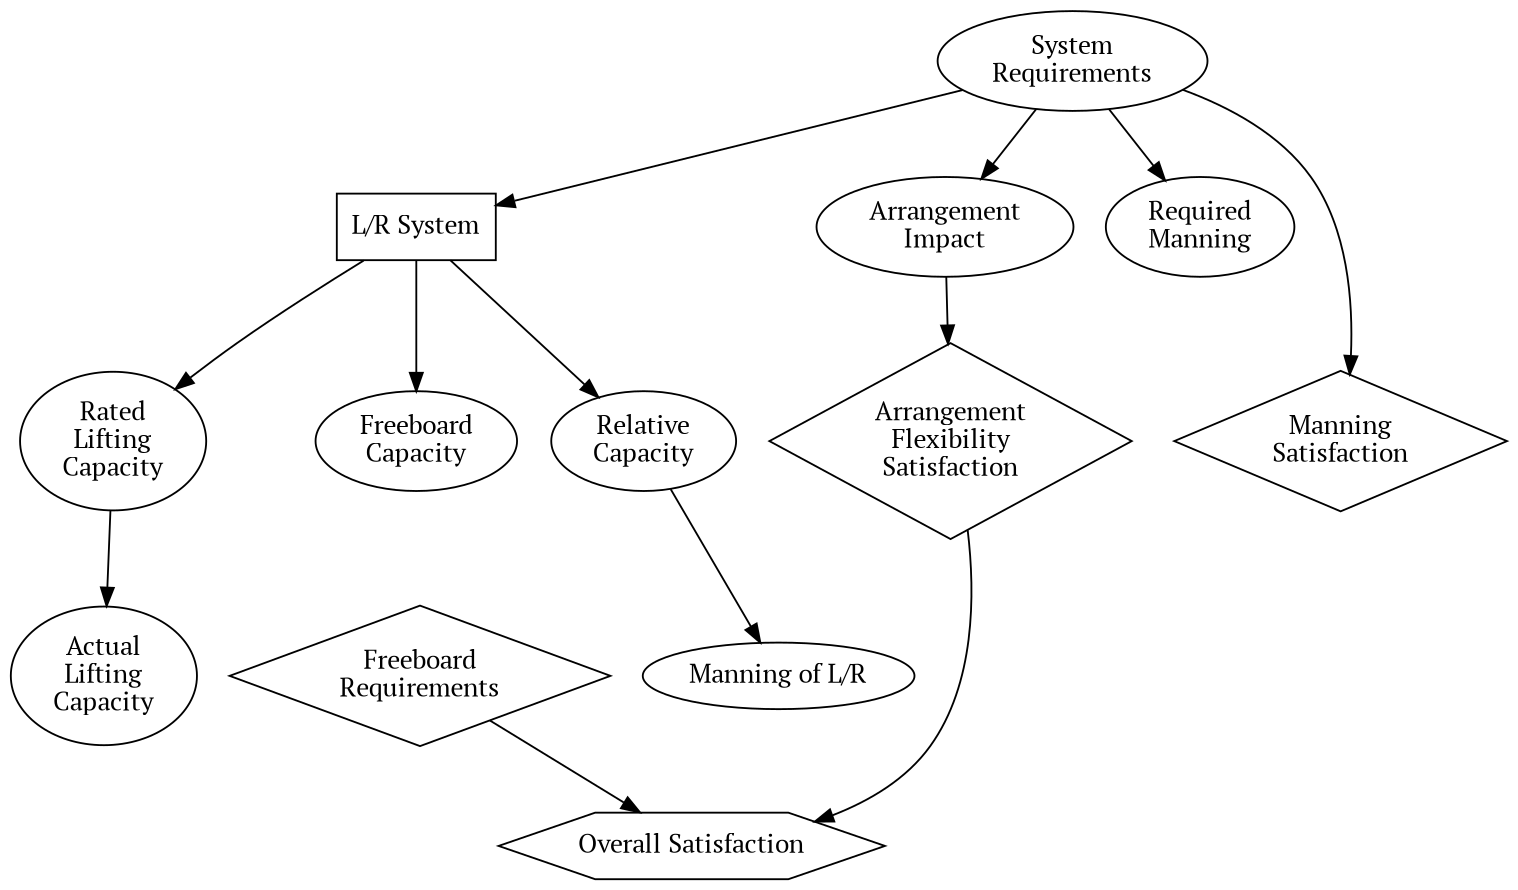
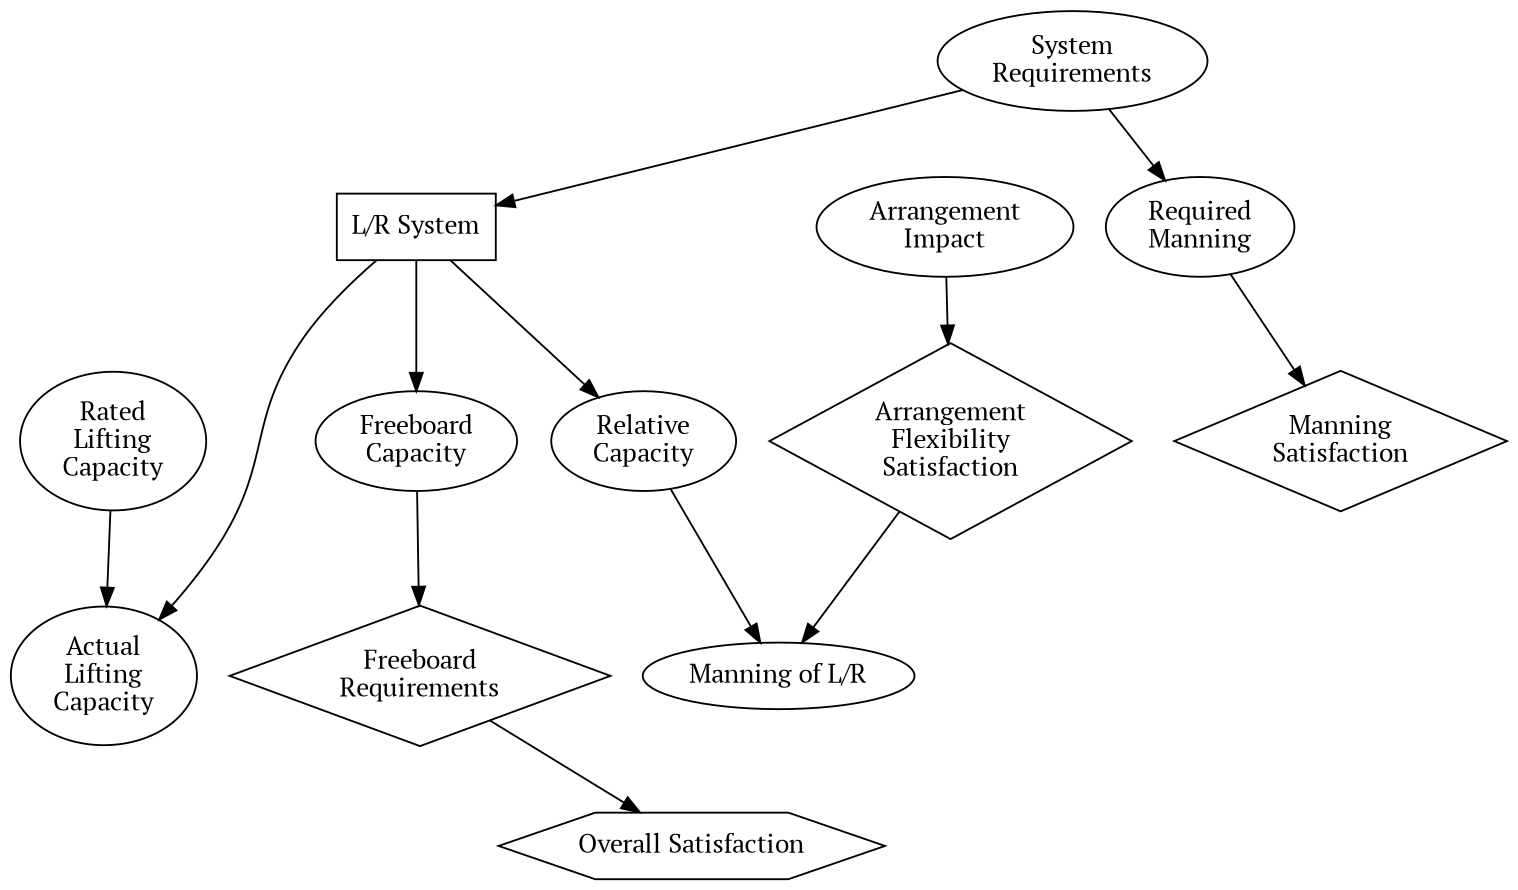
edge "System Requirements" -> "Arrangement Impact": removed
edge "System Requirements" -> "Manning Satisfaction": now "Required Manning" -> "Manning Satisfaction"
edge "L/R System" -> "Rated Lifting Capacity": now "L/R System" -> "Actual Lifting Capacity"
edge "Freeboard Capacity" -> "Freeboard Requirements": added
edge "Arrangement Flexibility Satisfaction" -> "Overall Satisfaction": now "Arrangement Flexibility Satisfaction" -> "Manning of L/R"
